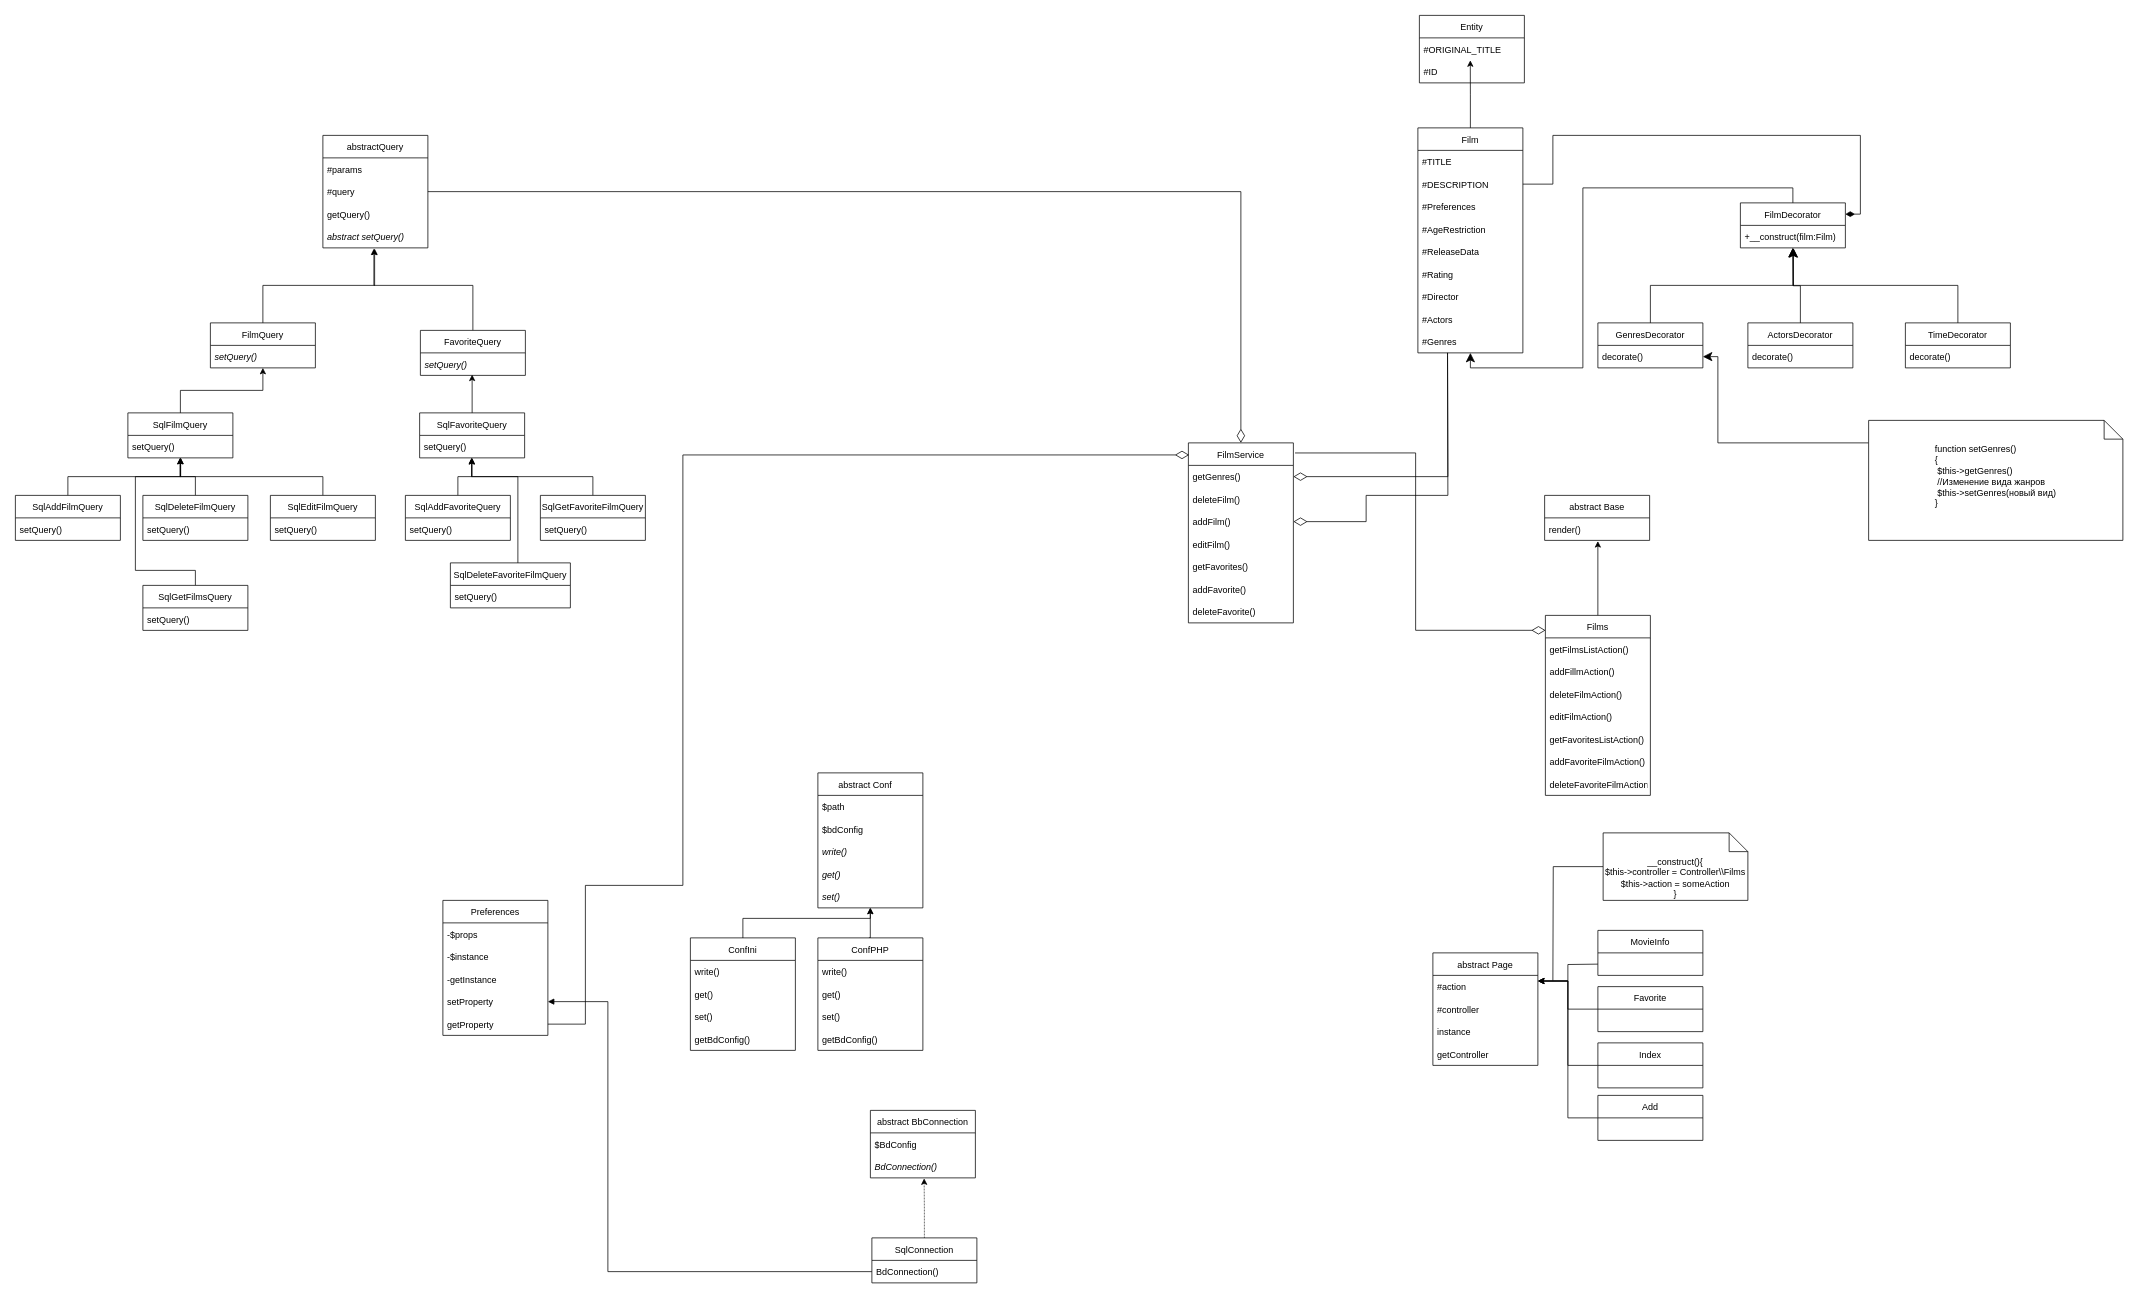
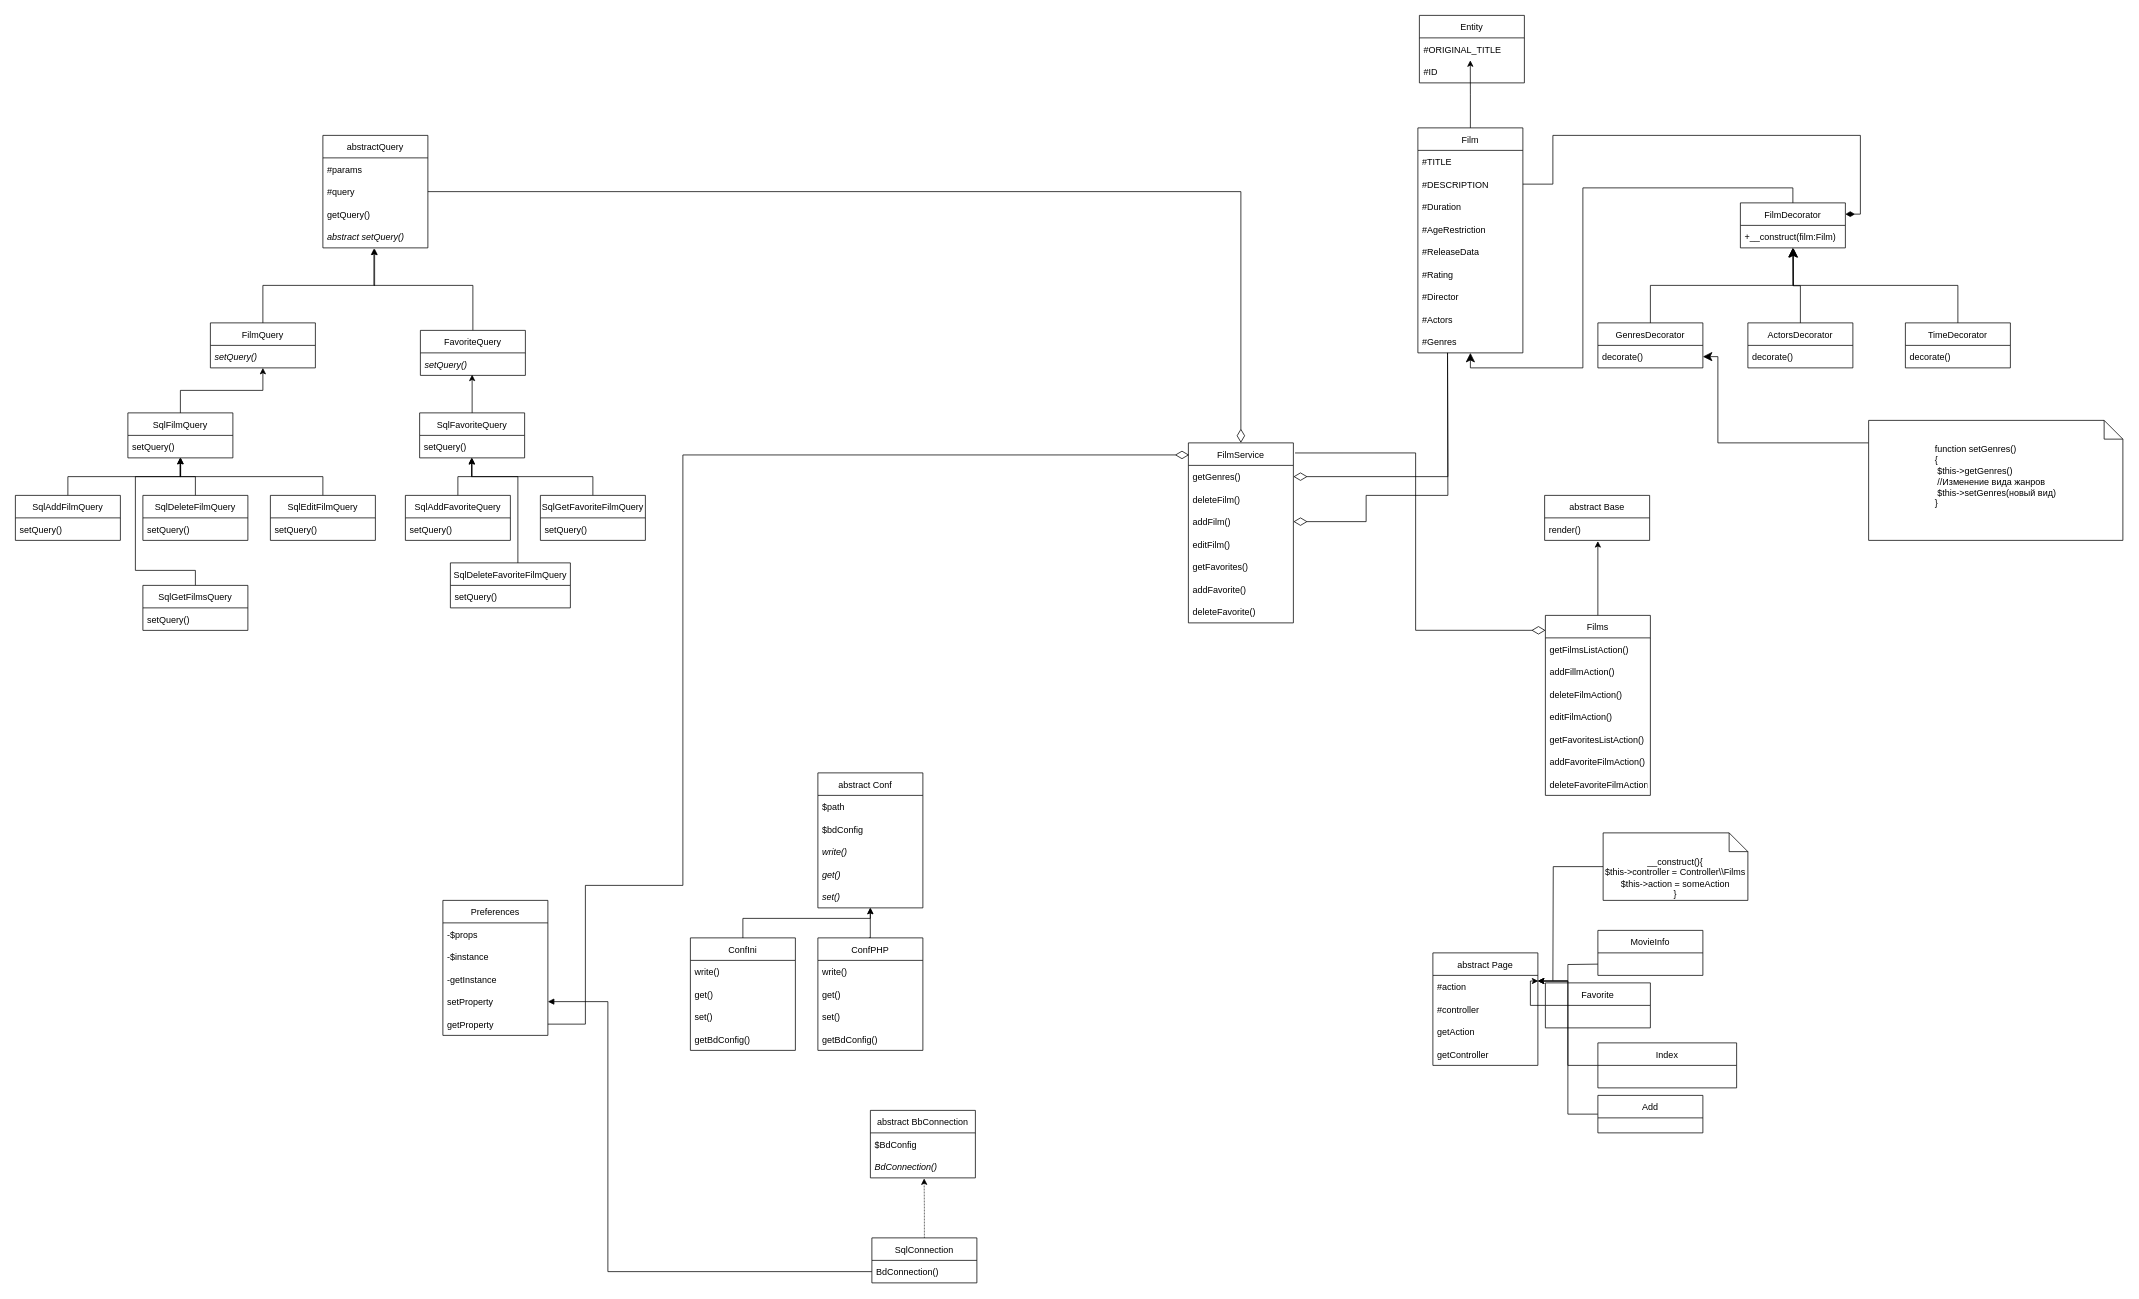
node "#Preferences": label "#Preferences" -> "#Duration"
node "Favorite": moved (1650, 1009) -> (1598, 1005)
node "instance": label "instance" -> "getAction"
node "Index": size 105x45 -> 139x45
node "Add": size 105x45 -> 105x38
